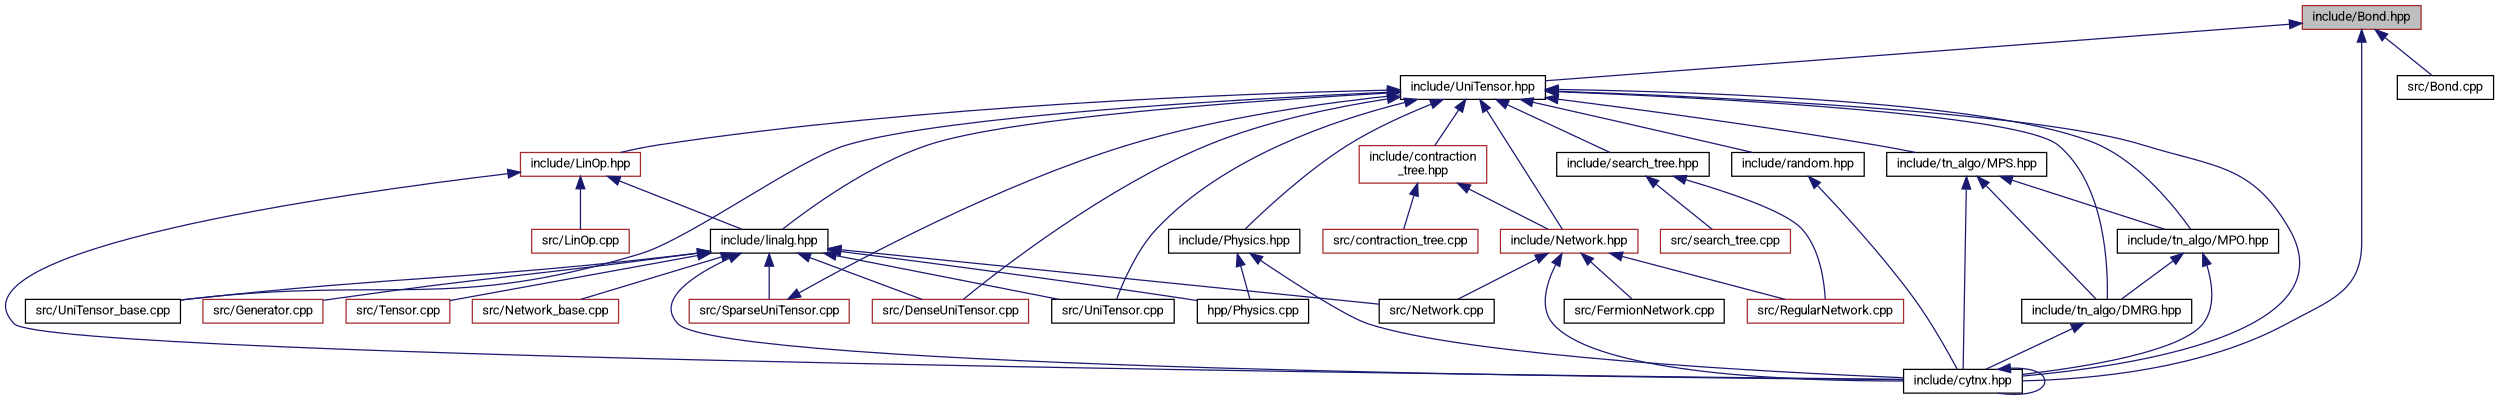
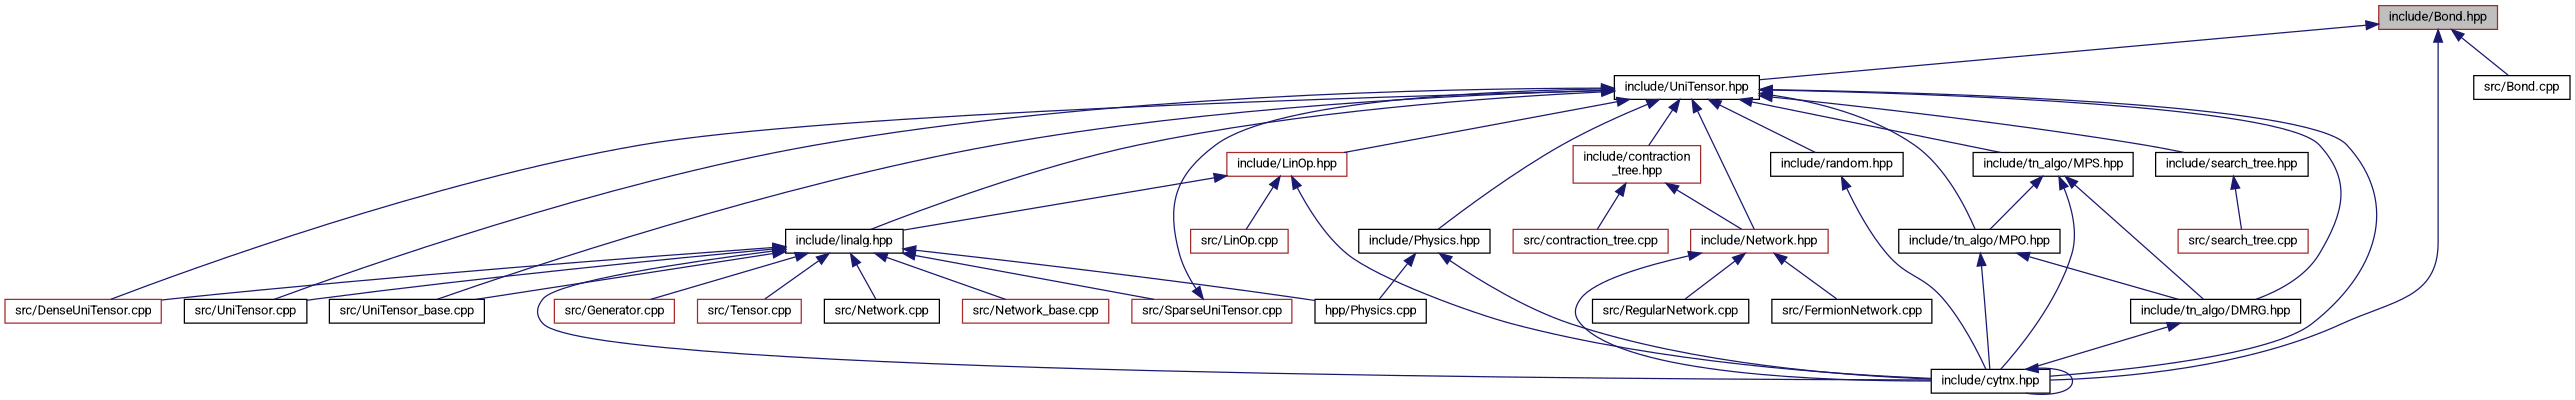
edge "src/RegularNetwork.cpp" -> "include/search_tree.hpp": removed
edge "src/Network.cpp" -> "include/Network.hpp": removed
node "src/RegularNetwork.cpp": color brown -> black
